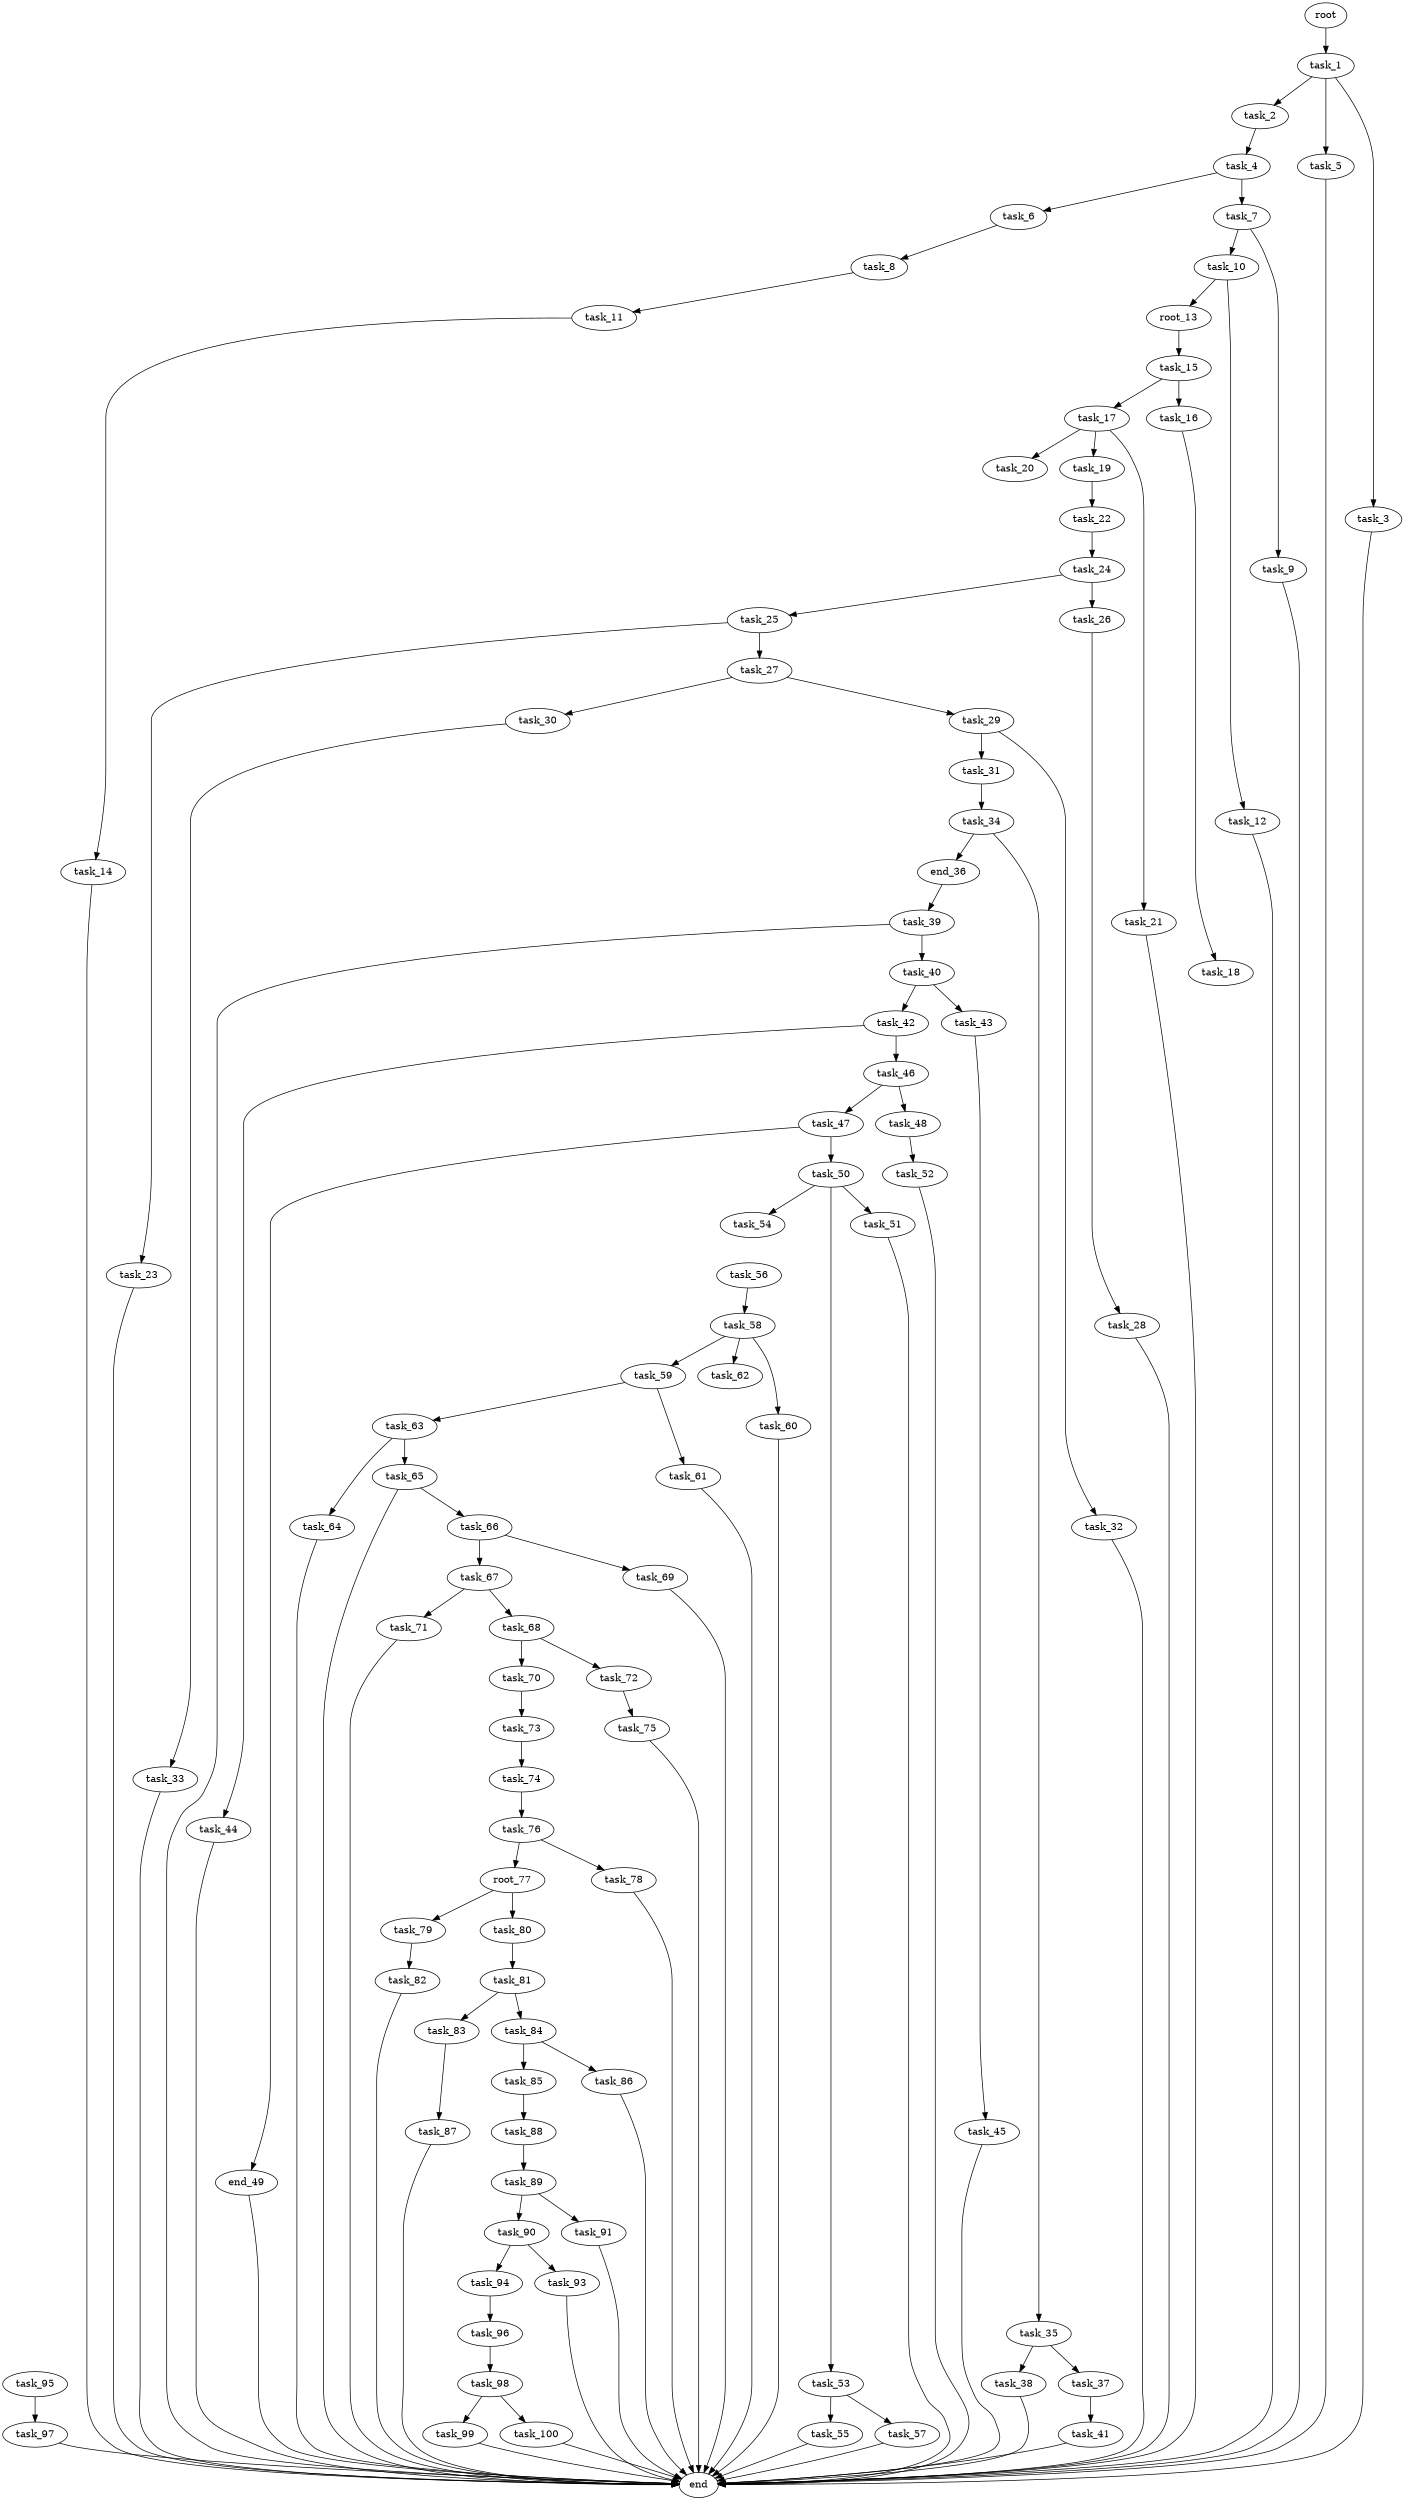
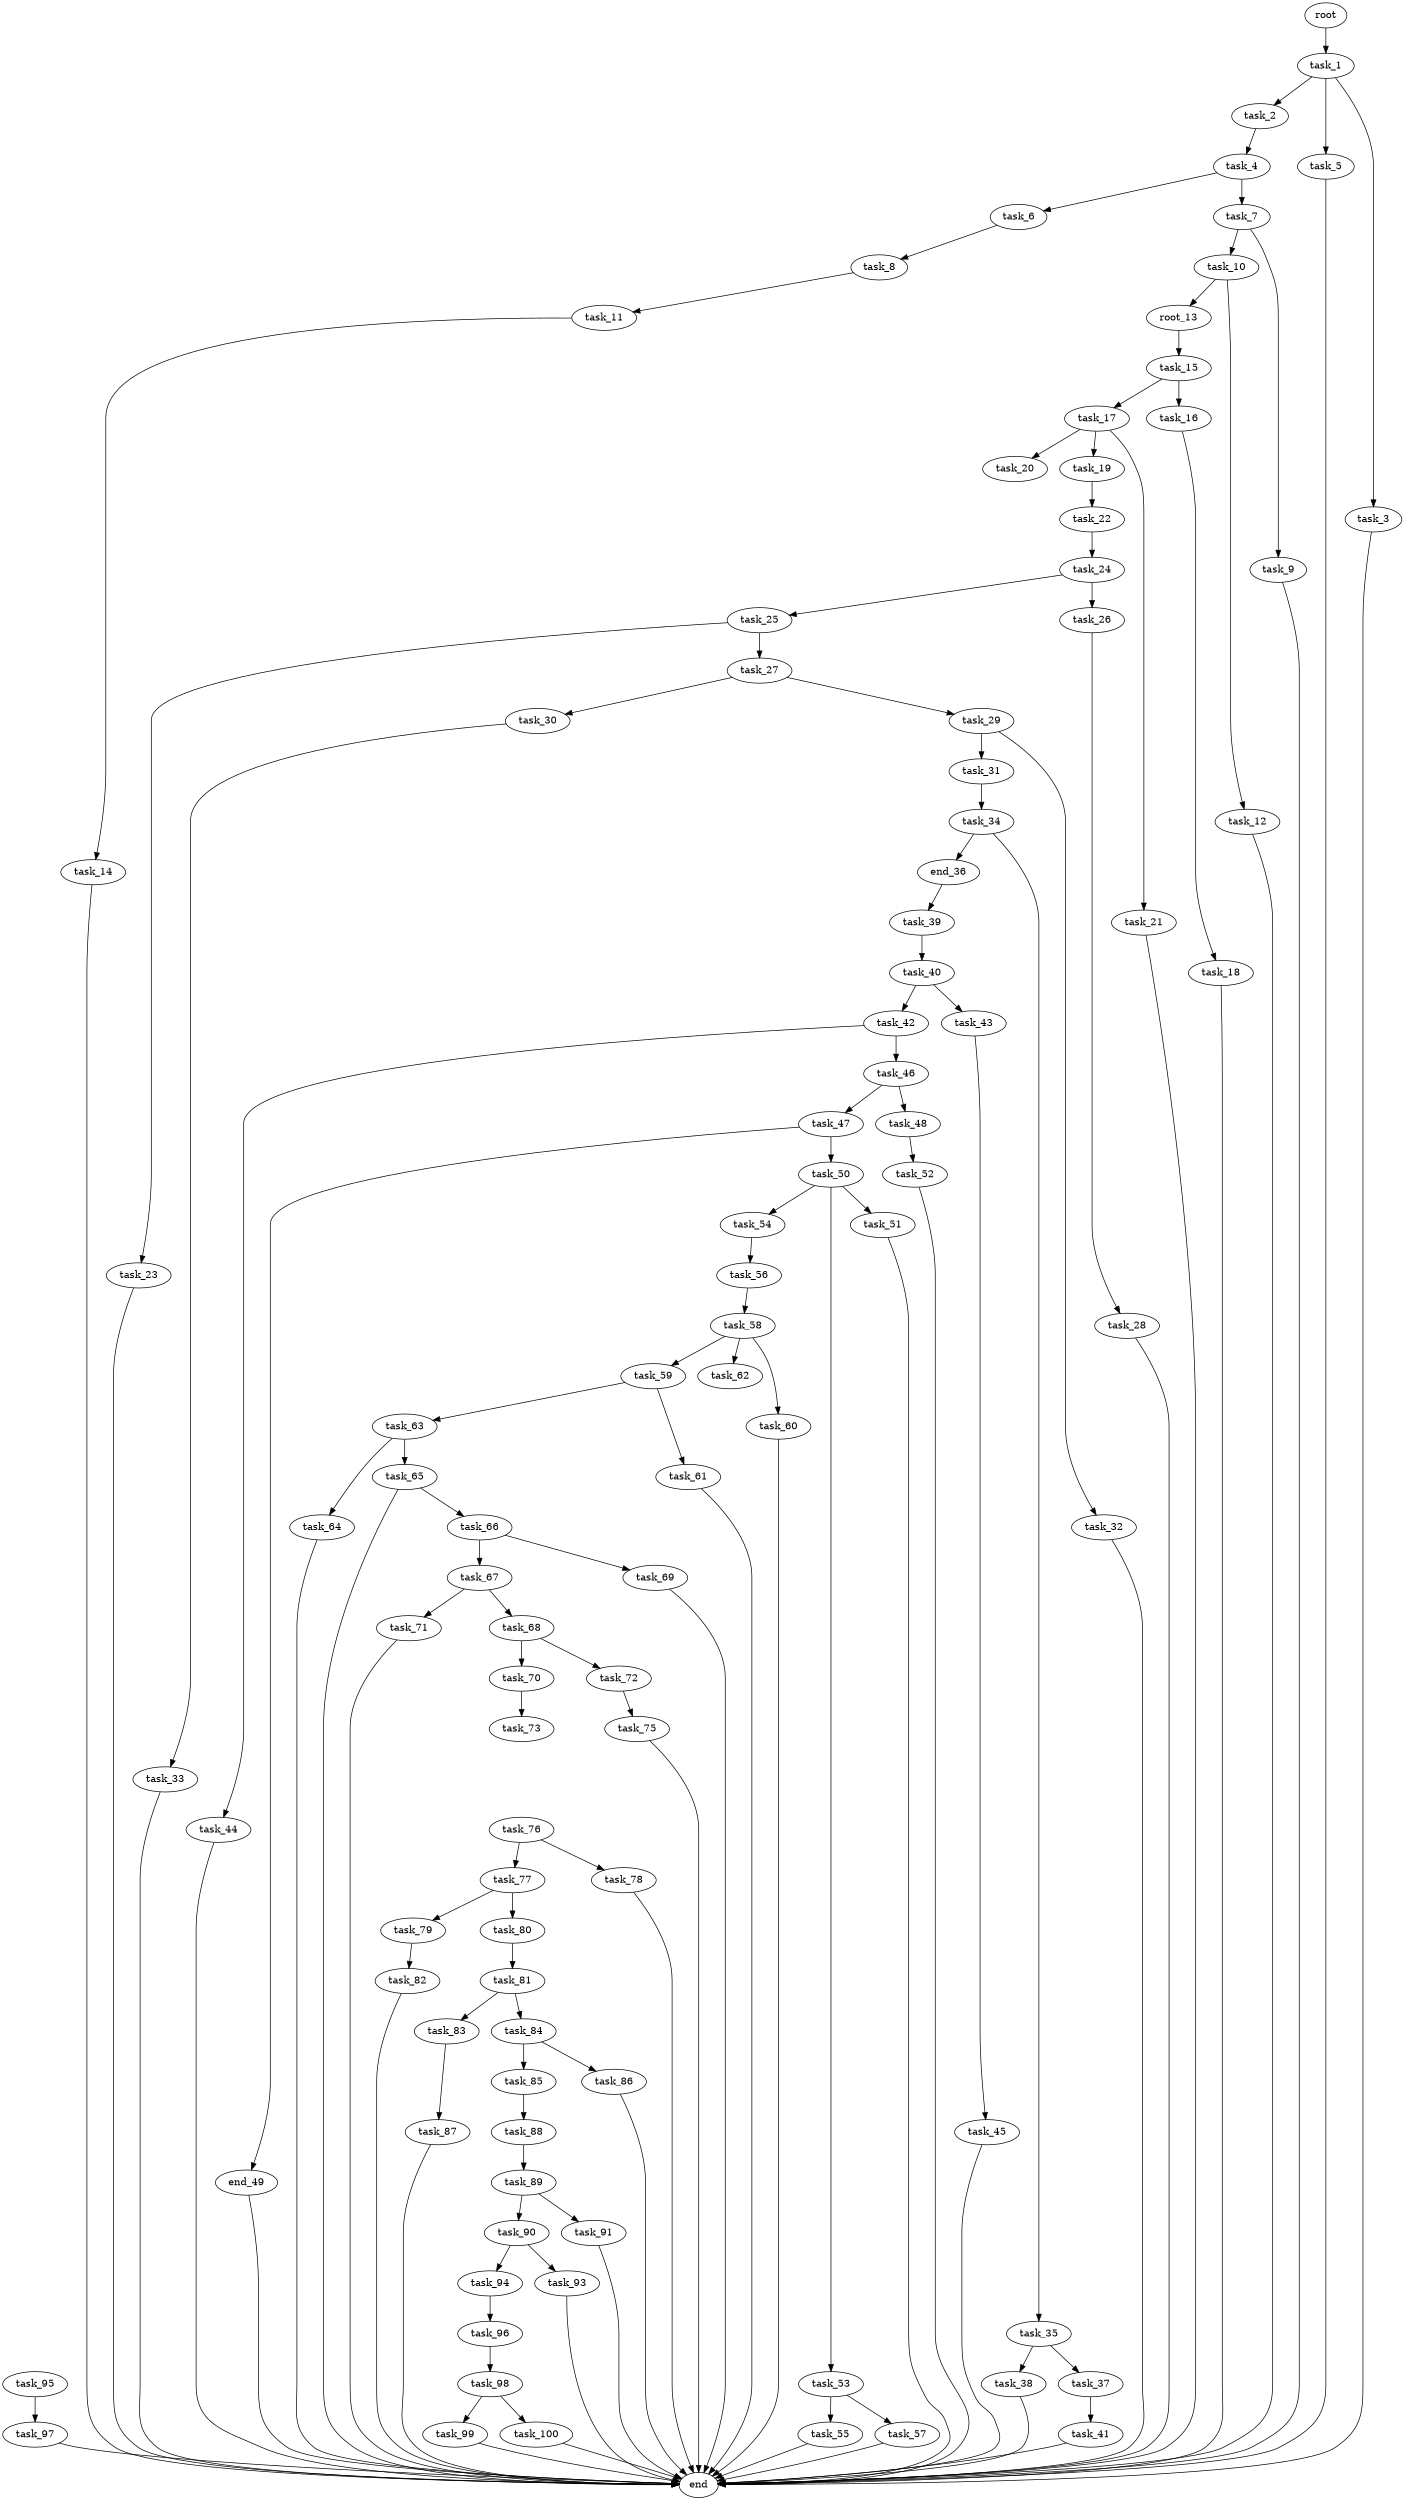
edge "task_54" -> "task_56": added
edge "task_39" -> "end": now "task_18" -> "end"
node "task_74": removed
node "root_77": label "root_77" -> "task_77"
